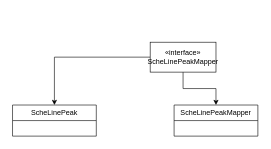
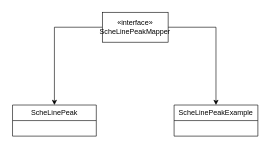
node "«interface» ScheLinePeakMapper": moved (183, 57) -> (135, 27)
node "ScheLinePeakMapper": label "ScheLinePeakMapper" -> "ScheLinePeakExample"
